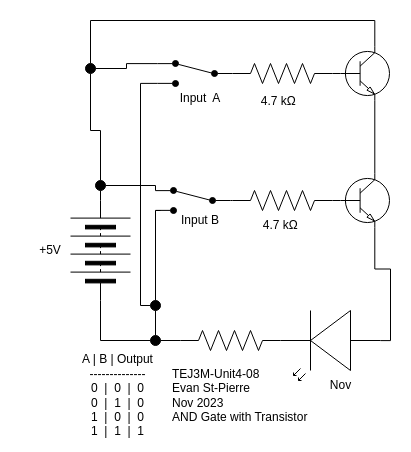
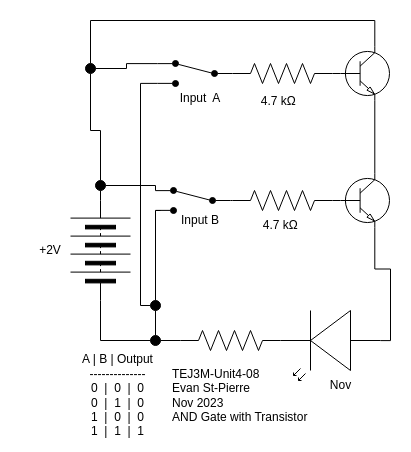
node "+5V": label "+5V" -> "+2V"
